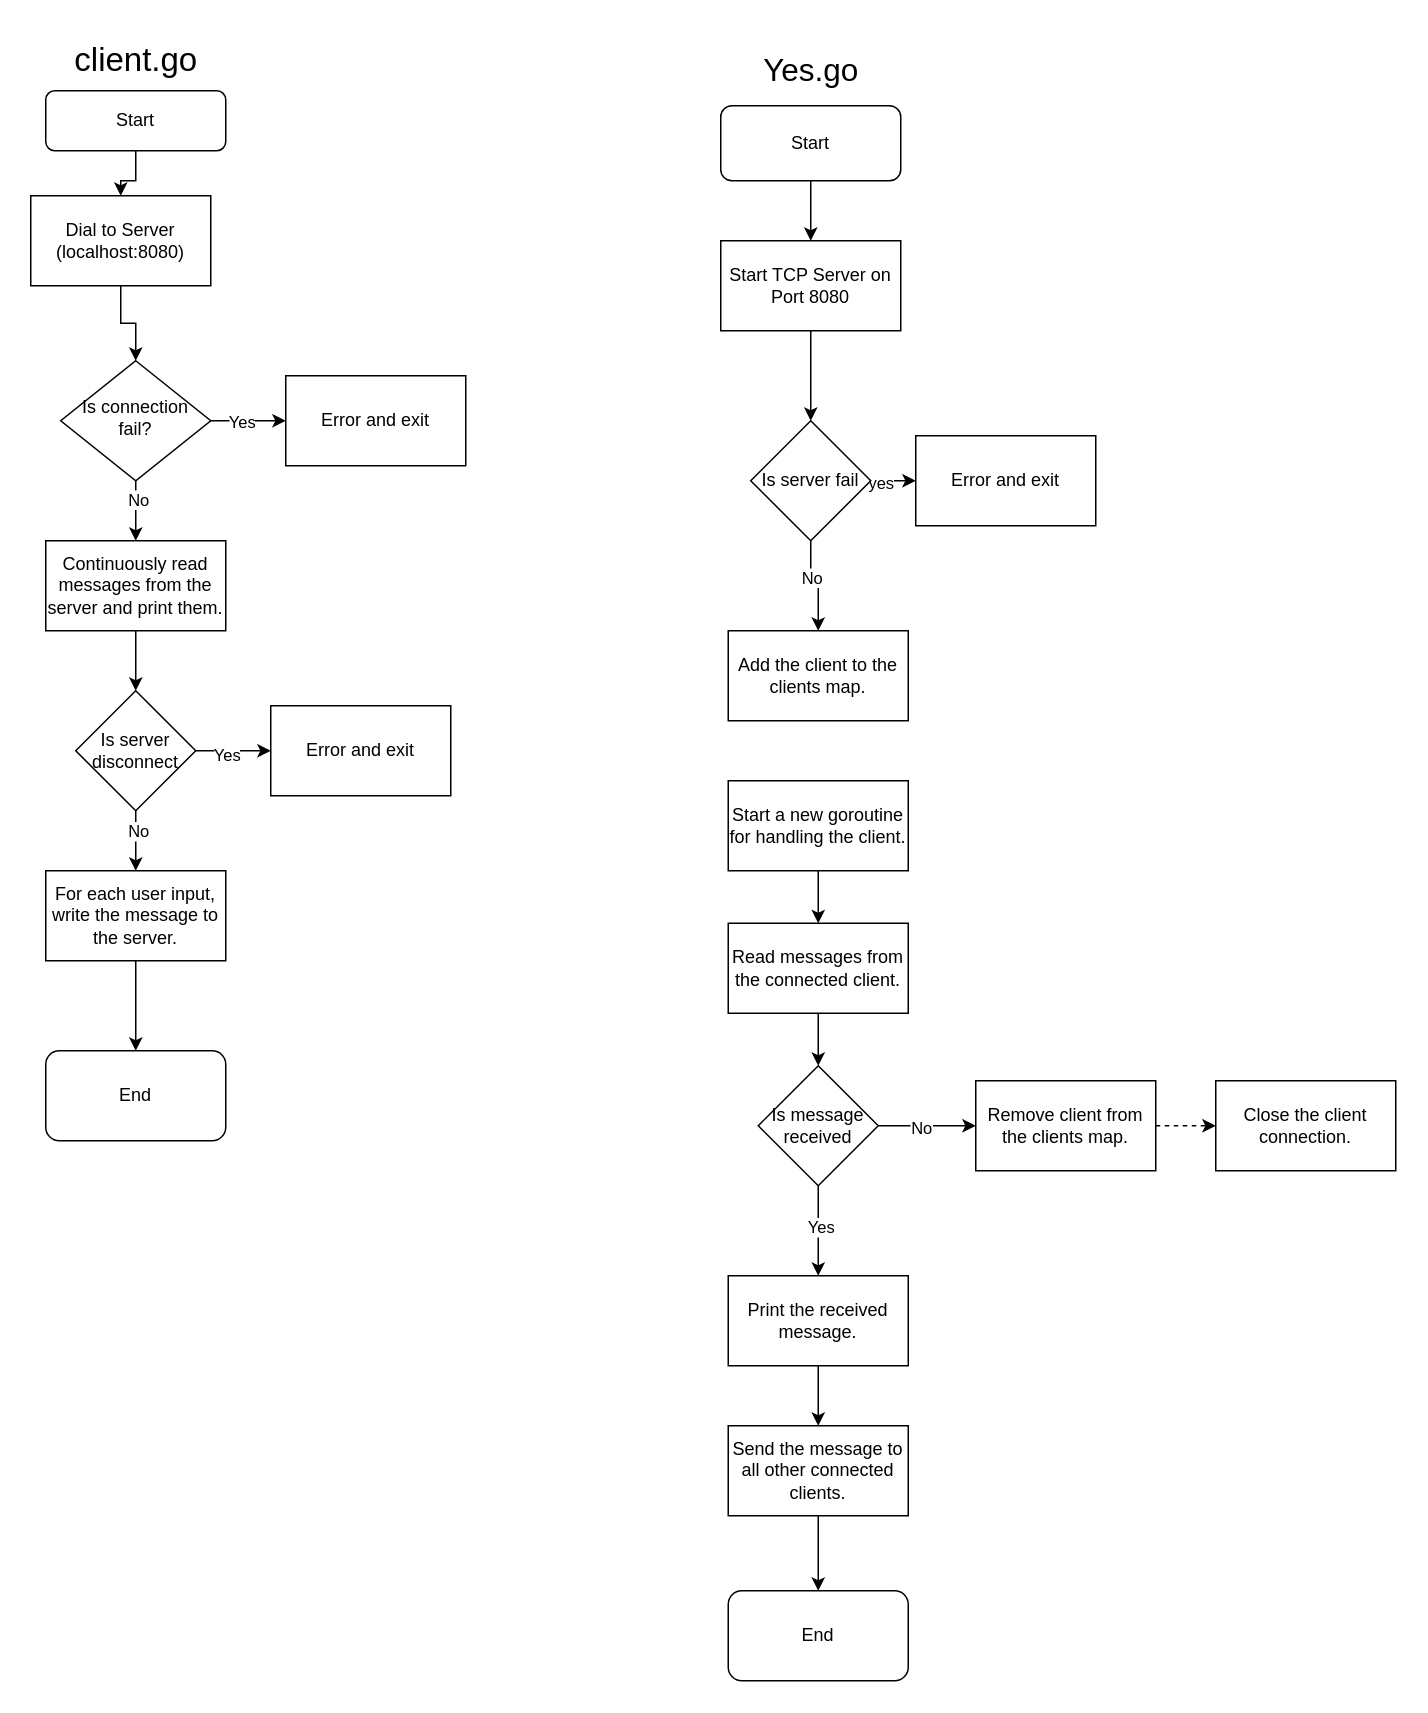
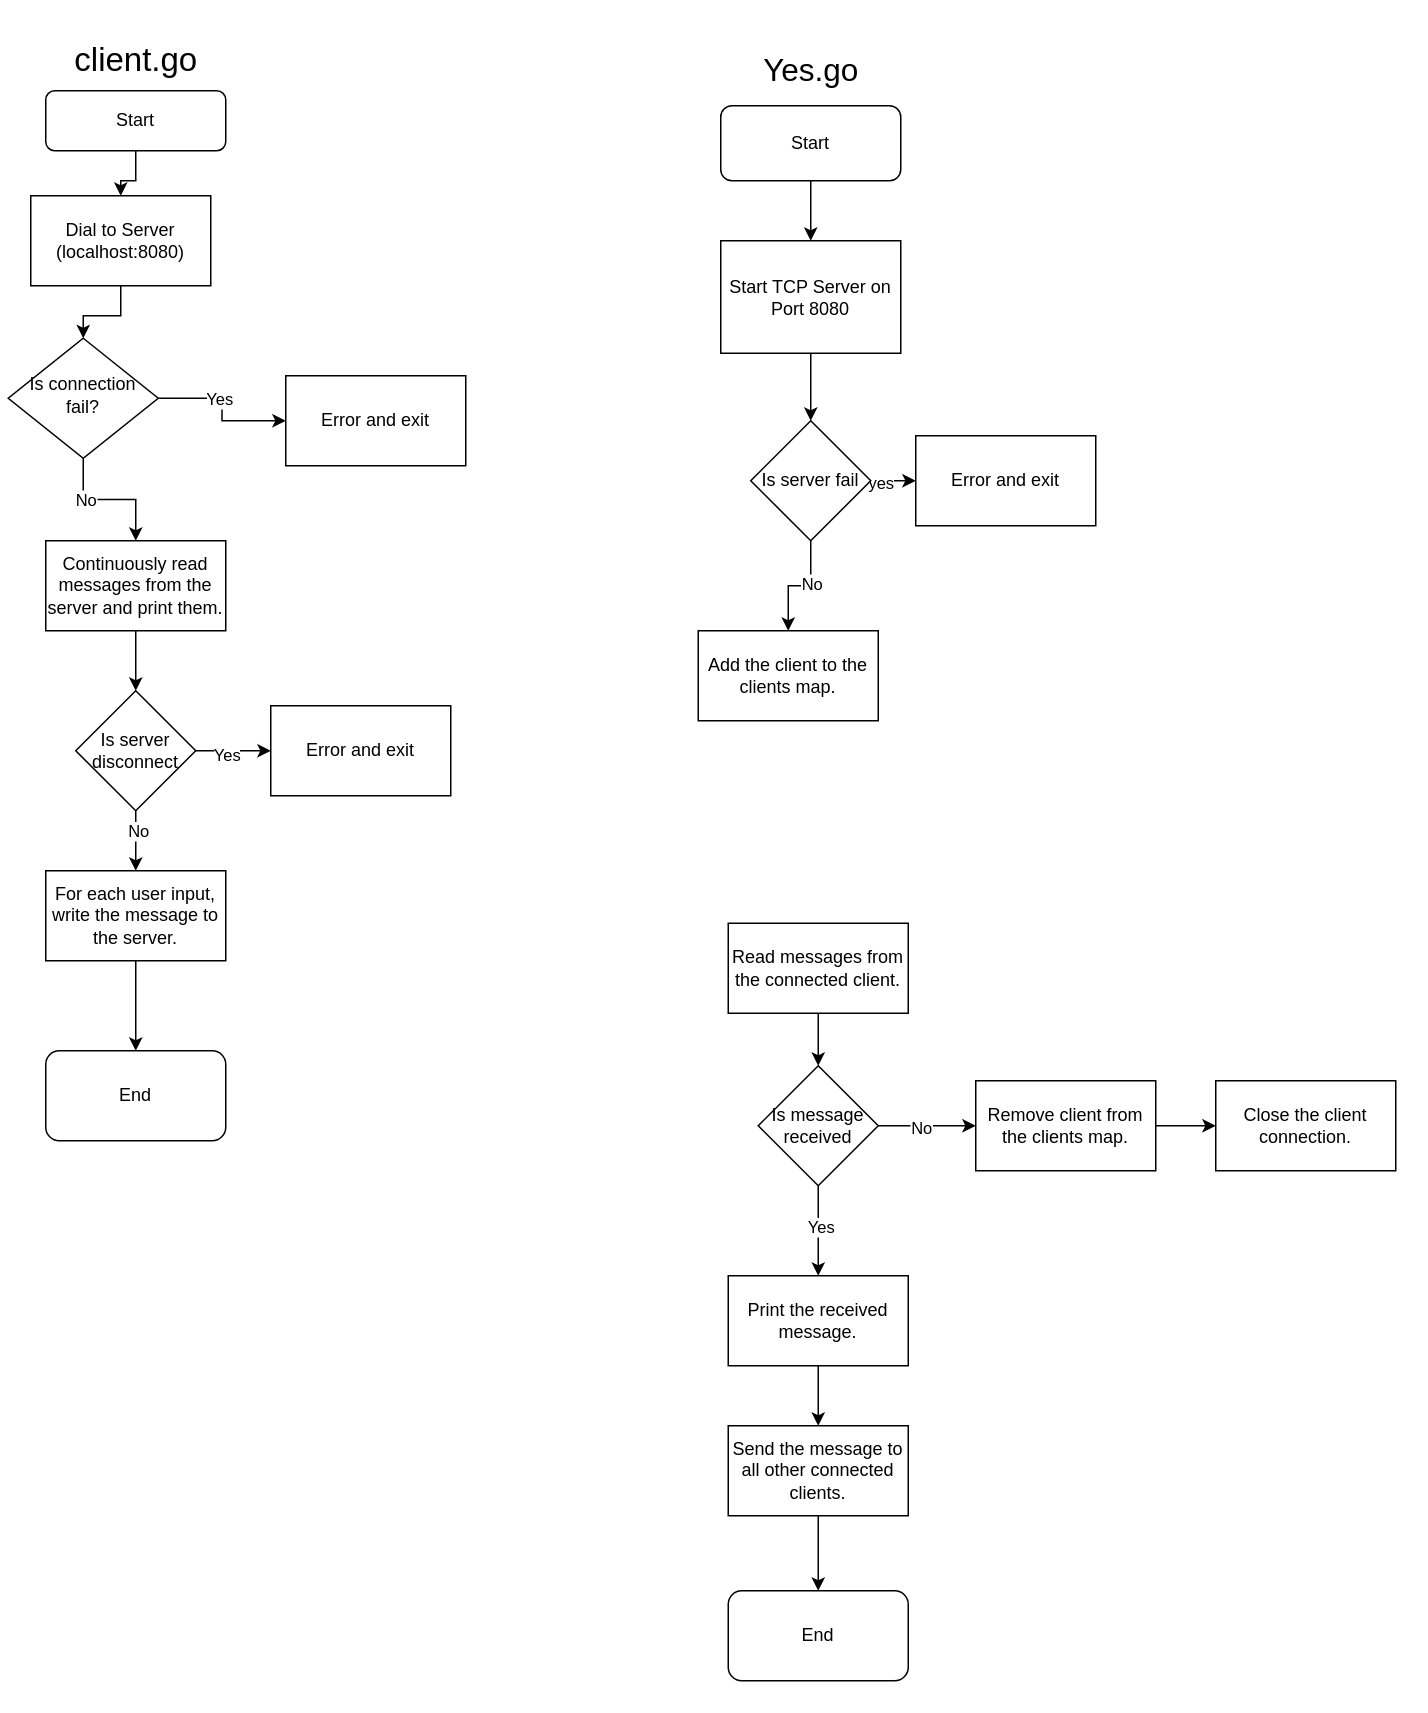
node "Start TCP Server on Port 8080": size 180x90 -> 180x113
node "Is connection fail?": moved (136, 421) -> (83, 398)
node "Add the client to the clients map.": moved (818, 676) -> (788, 676)
node "Start a new goroutine for handling the client.": removed
edge "Start a new goroutine for handling the client." -> "Read messages from the connected client.": removed
edge "Remove client from the clients map." -> "Close the client connection.": style dashed -> solid
